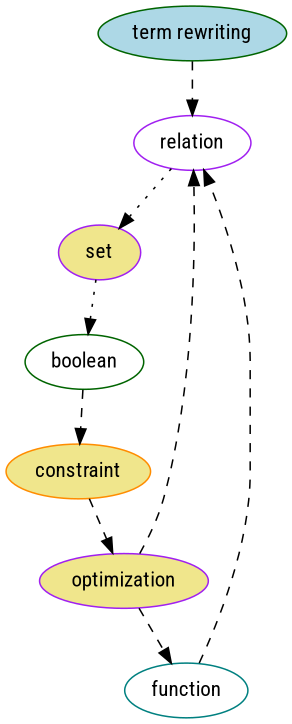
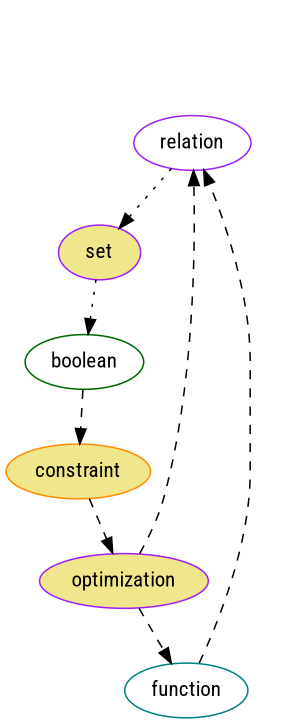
node "term rewriting": removed
